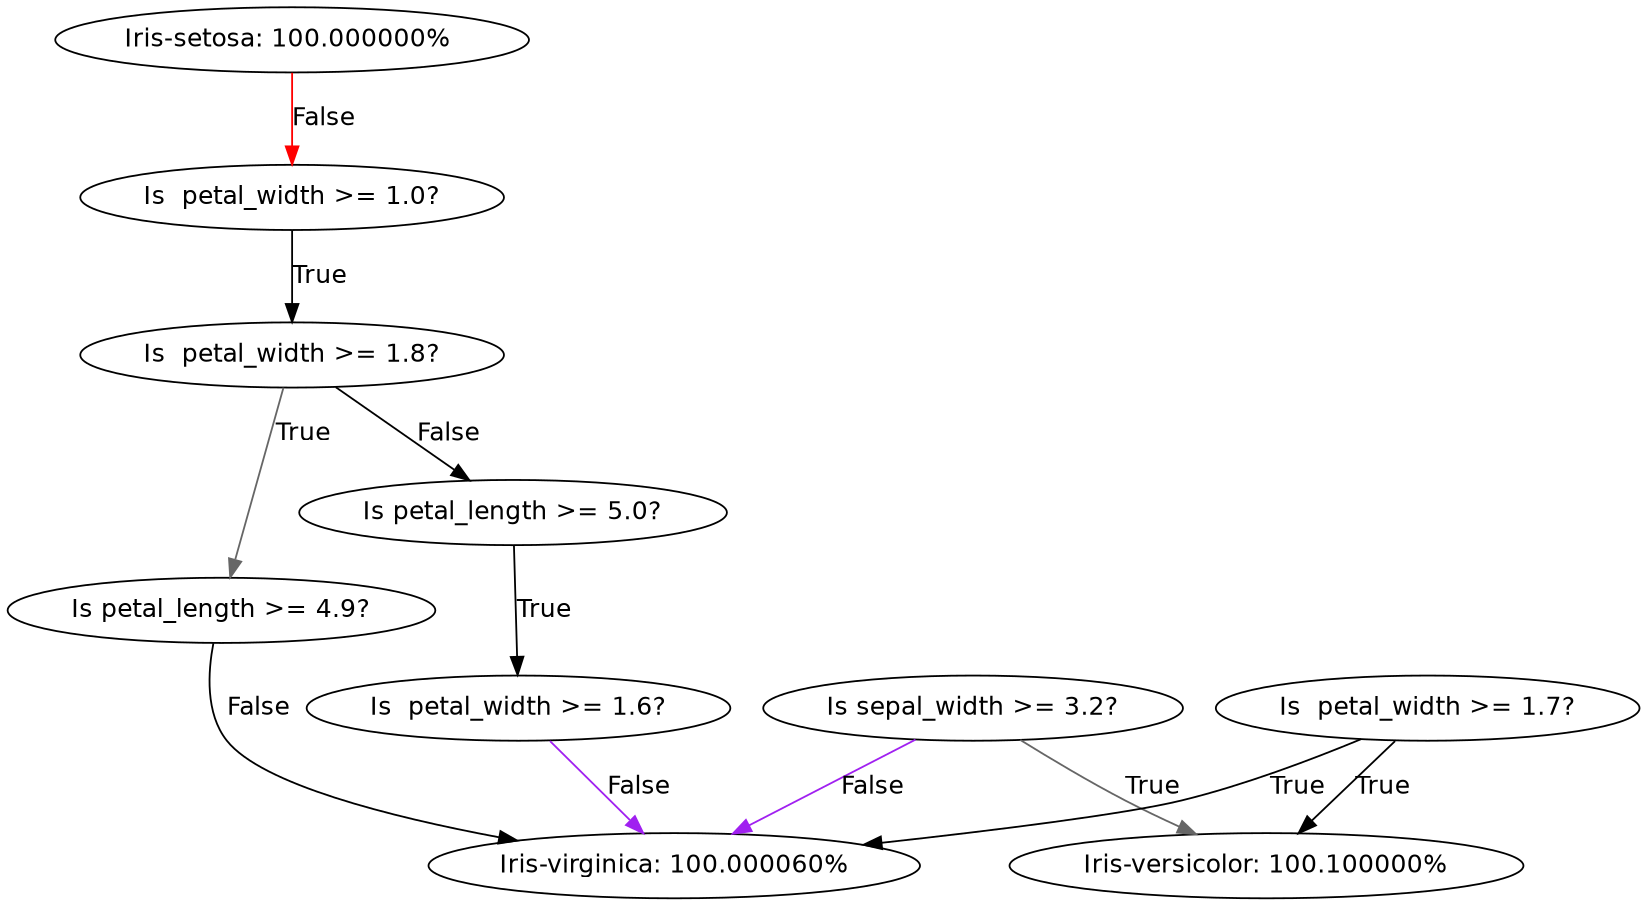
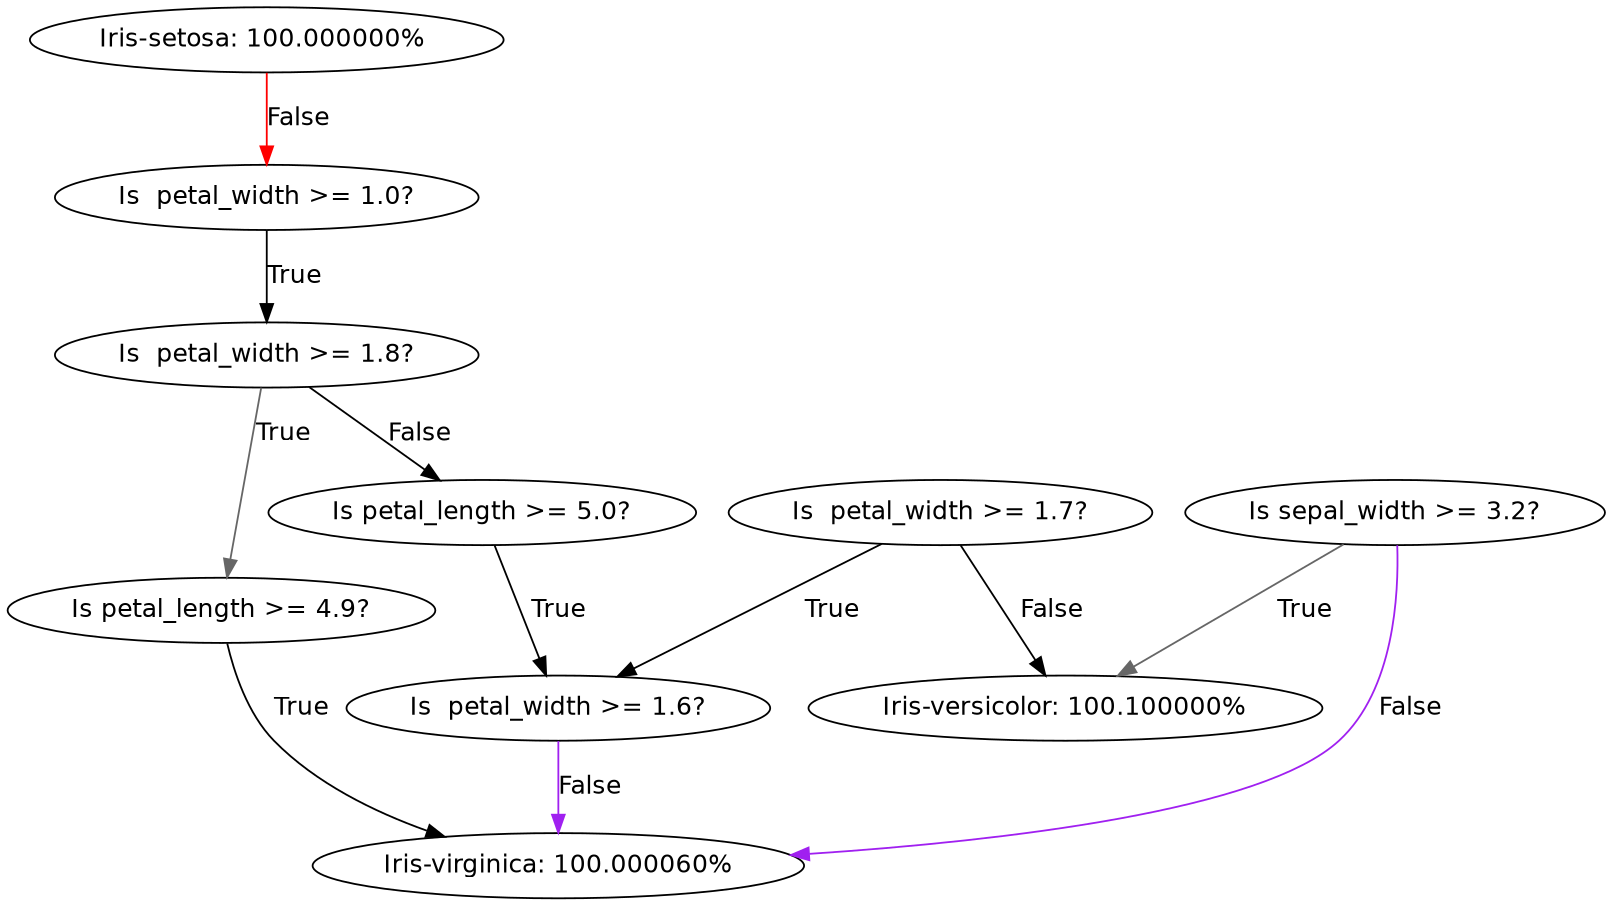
edge "Is petal_length >= 4.9?" -> "Iris-virginica: 100.000060%": label "False" -> "True"
edge "Is  petal_width >= 1.7?" -> "Iris-versicolor: 100.100000%": label "True" -> "False"
edge "Is  petal_width >= 1.7?" -> "Iris-virginica: 100.000060%": now "Is  petal_width >= 1.7?" -> "Is  petal_width >= 1.6?"
